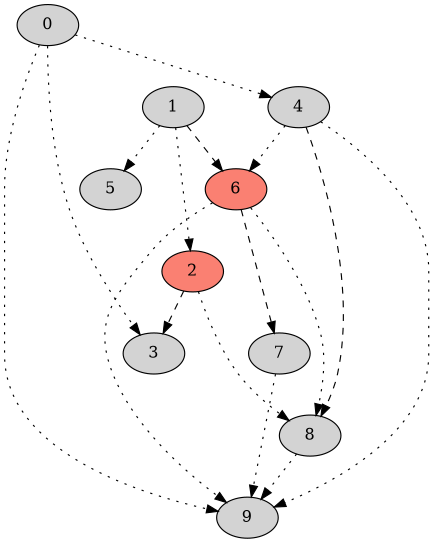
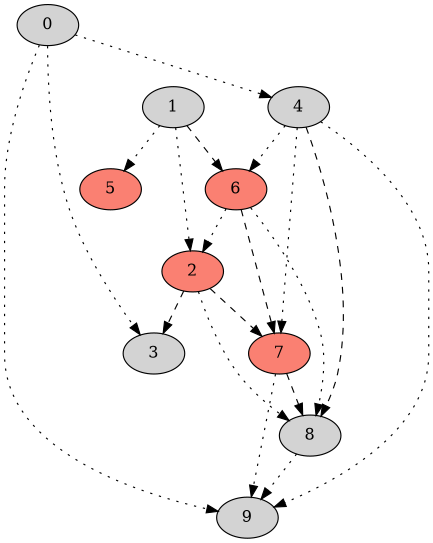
node "5": fillcolor lightgrey -> salmon
edge "4" -> "7": added
edge "2" -> "7": added
edge "6" -> "9": now "6" -> "2"
node "7": fillcolor lightgrey -> salmon
edge "7" -> "8": added
